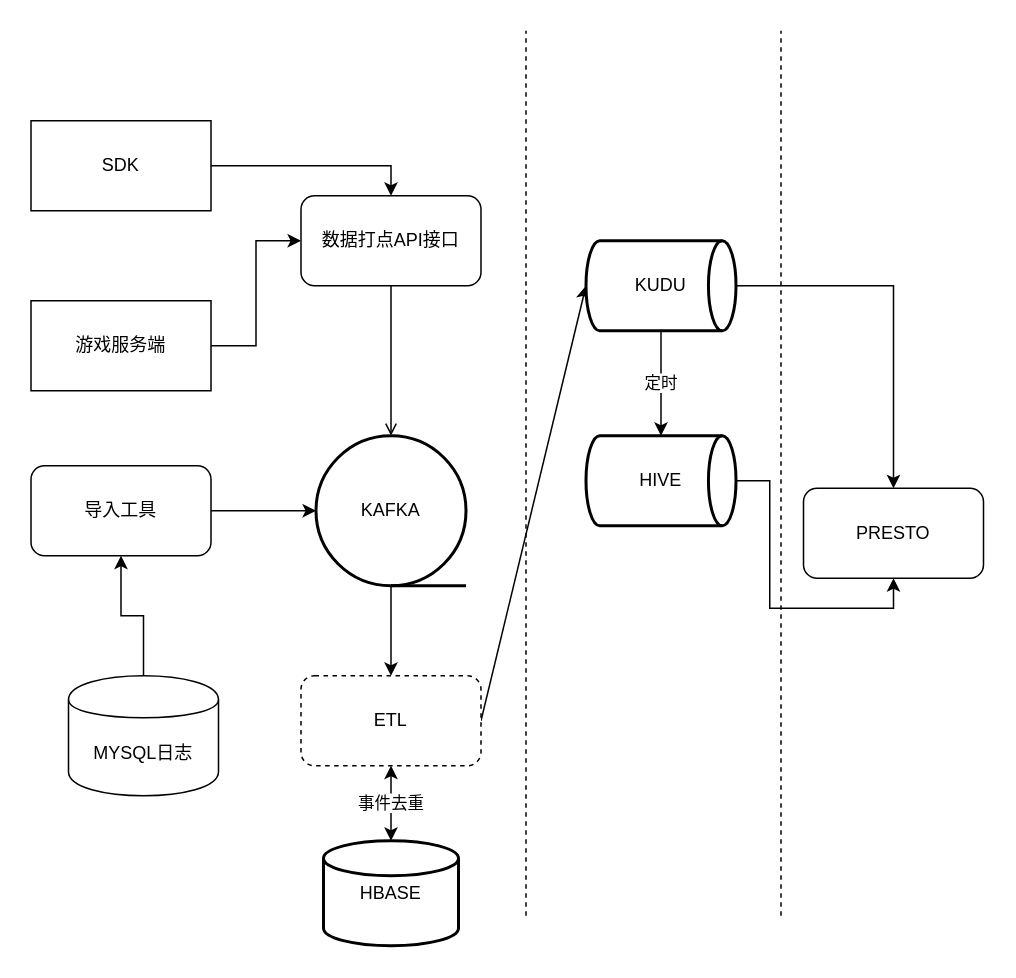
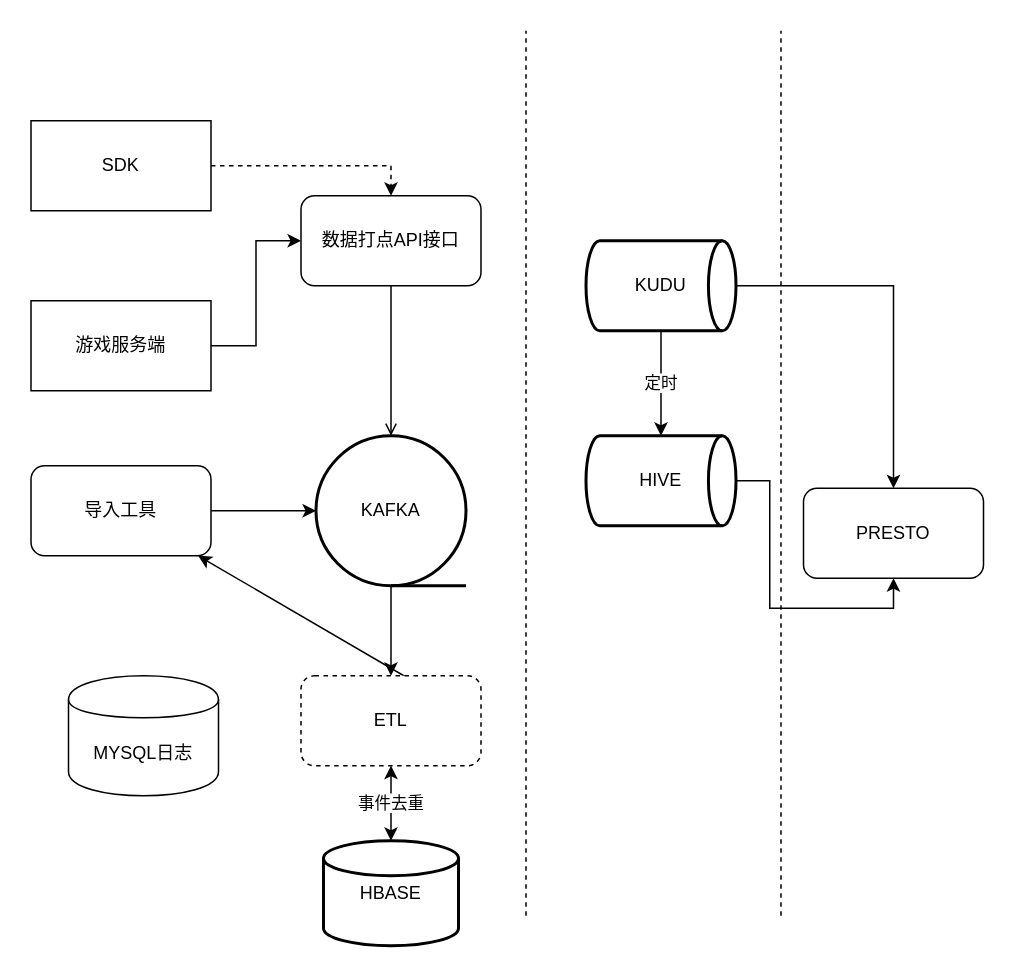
edge "SDK" -> "数据打点API接口": style solid -> dashed
edge "ETL" -> "KUDU": now "ETL" -> "导入工具"
edge "MYSQL日志" -> "导入工具": removed
